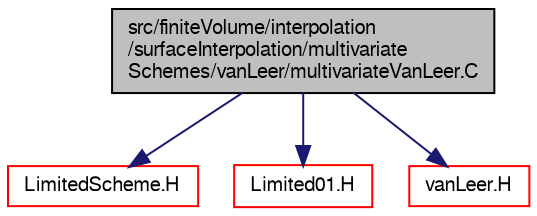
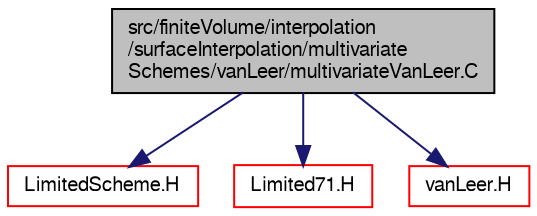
node "Limited01.H": label "Limited01.H" -> "Limited71.H"
